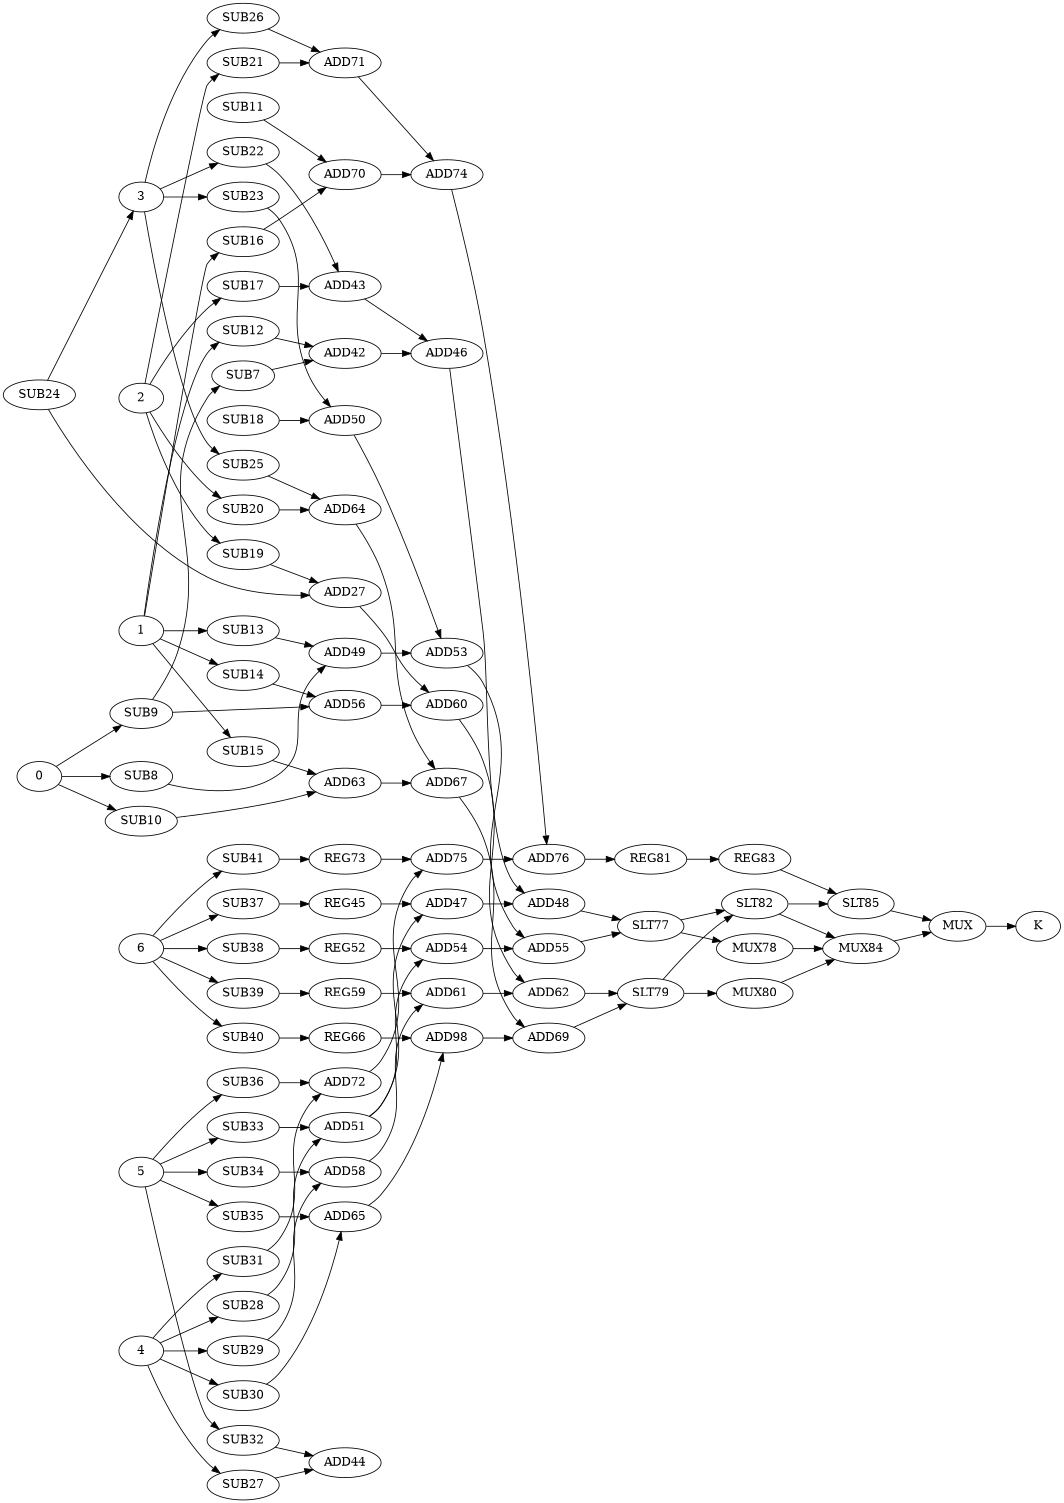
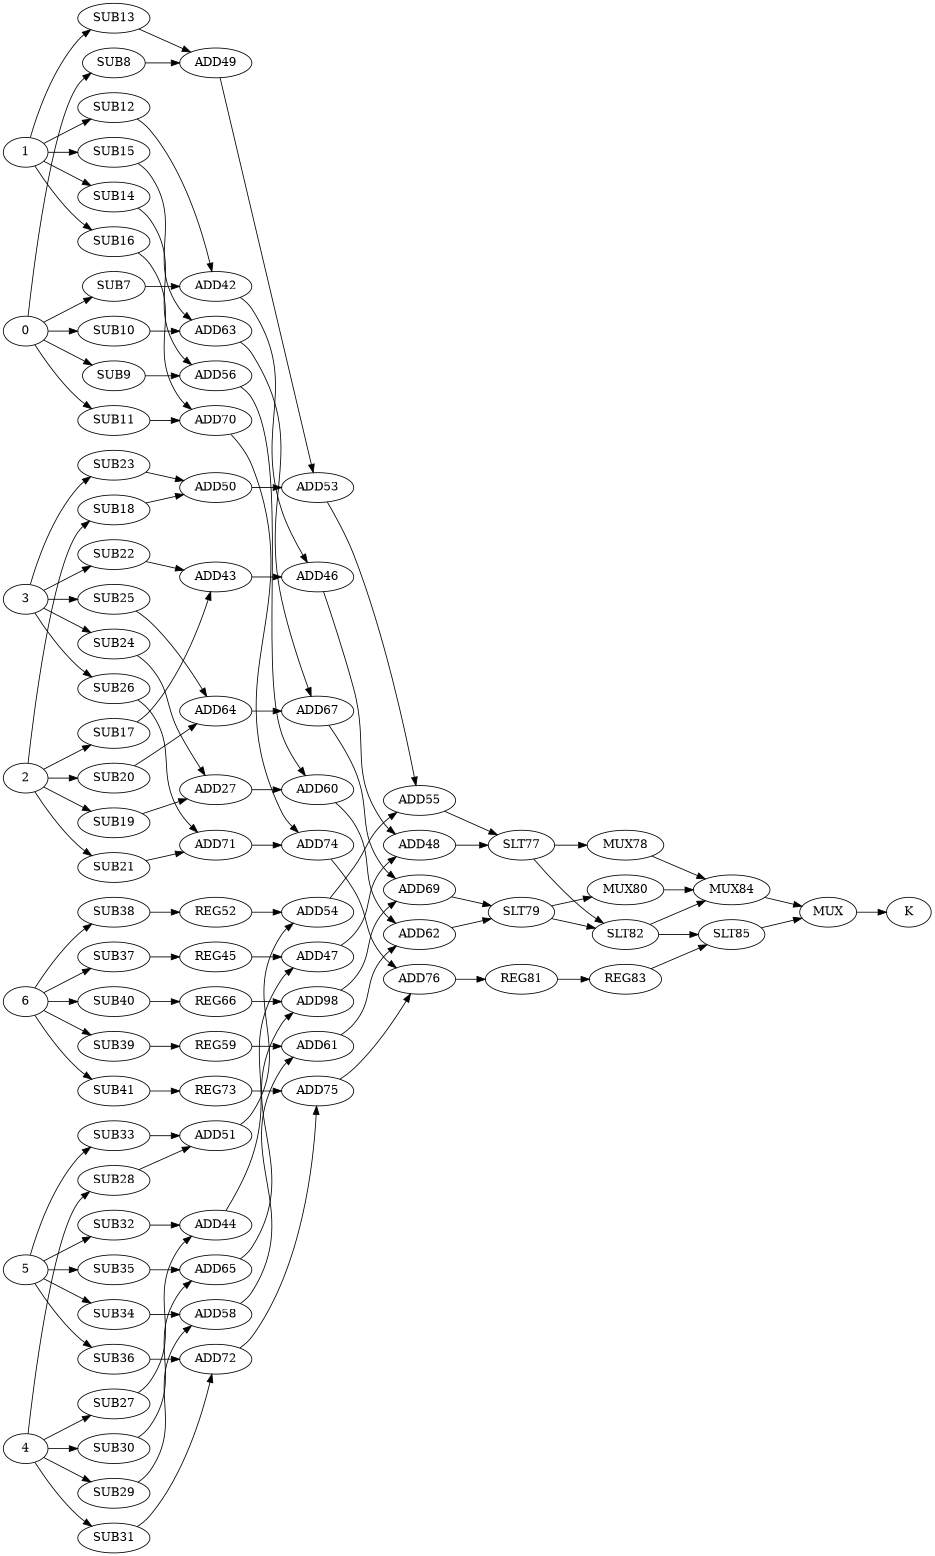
edge "SUB24" -> "3": reversed
edge "0" -> "SUB11": added
edge "SUB9" -> "SUB7": now "0" -> "SUB7"
edge "2" -> "SUB18": added
edge "ADD51" -> "ADD47": now "ADD44" -> "ADD47"
